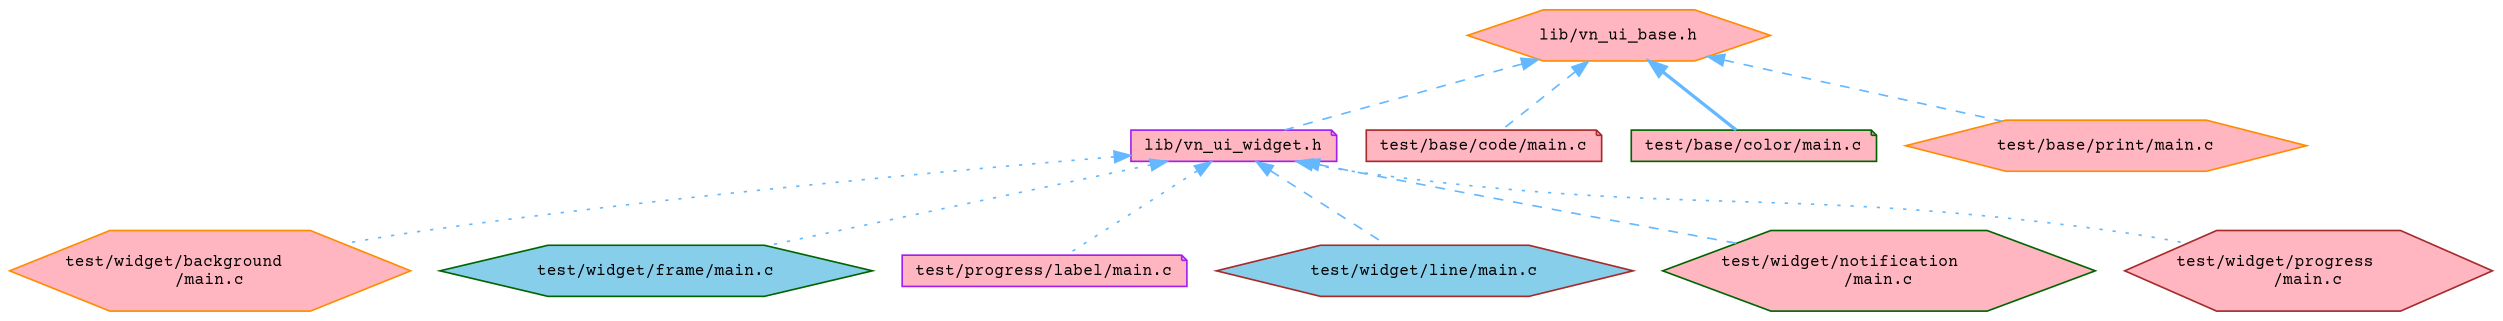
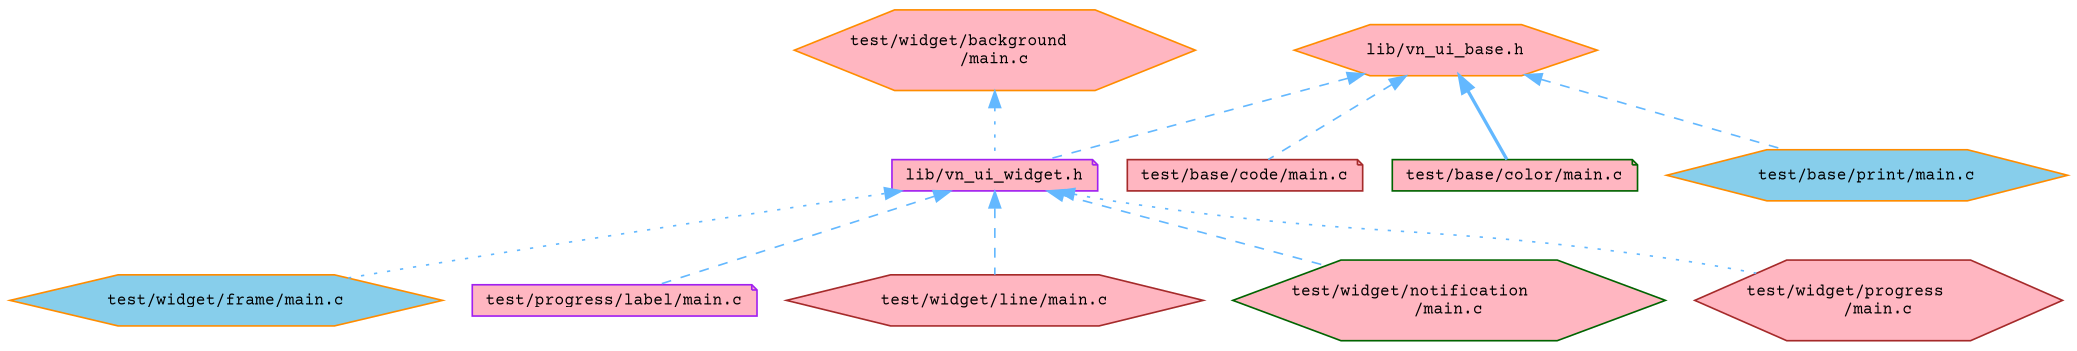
node "test/base/print/main.c": fillcolor lightpink -> skyblue
edge "test/widget/background /main.c" -> "lib/vn_ui_widget.h": reversed
edge "test/progress/label/main.c" -> "lib/vn_ui_widget.h": style dotted -> dashed
node "test/widget/frame/main.c": color darkgreen -> darkorange
node "test/widget/line/main.c": fillcolor skyblue -> lightpink
